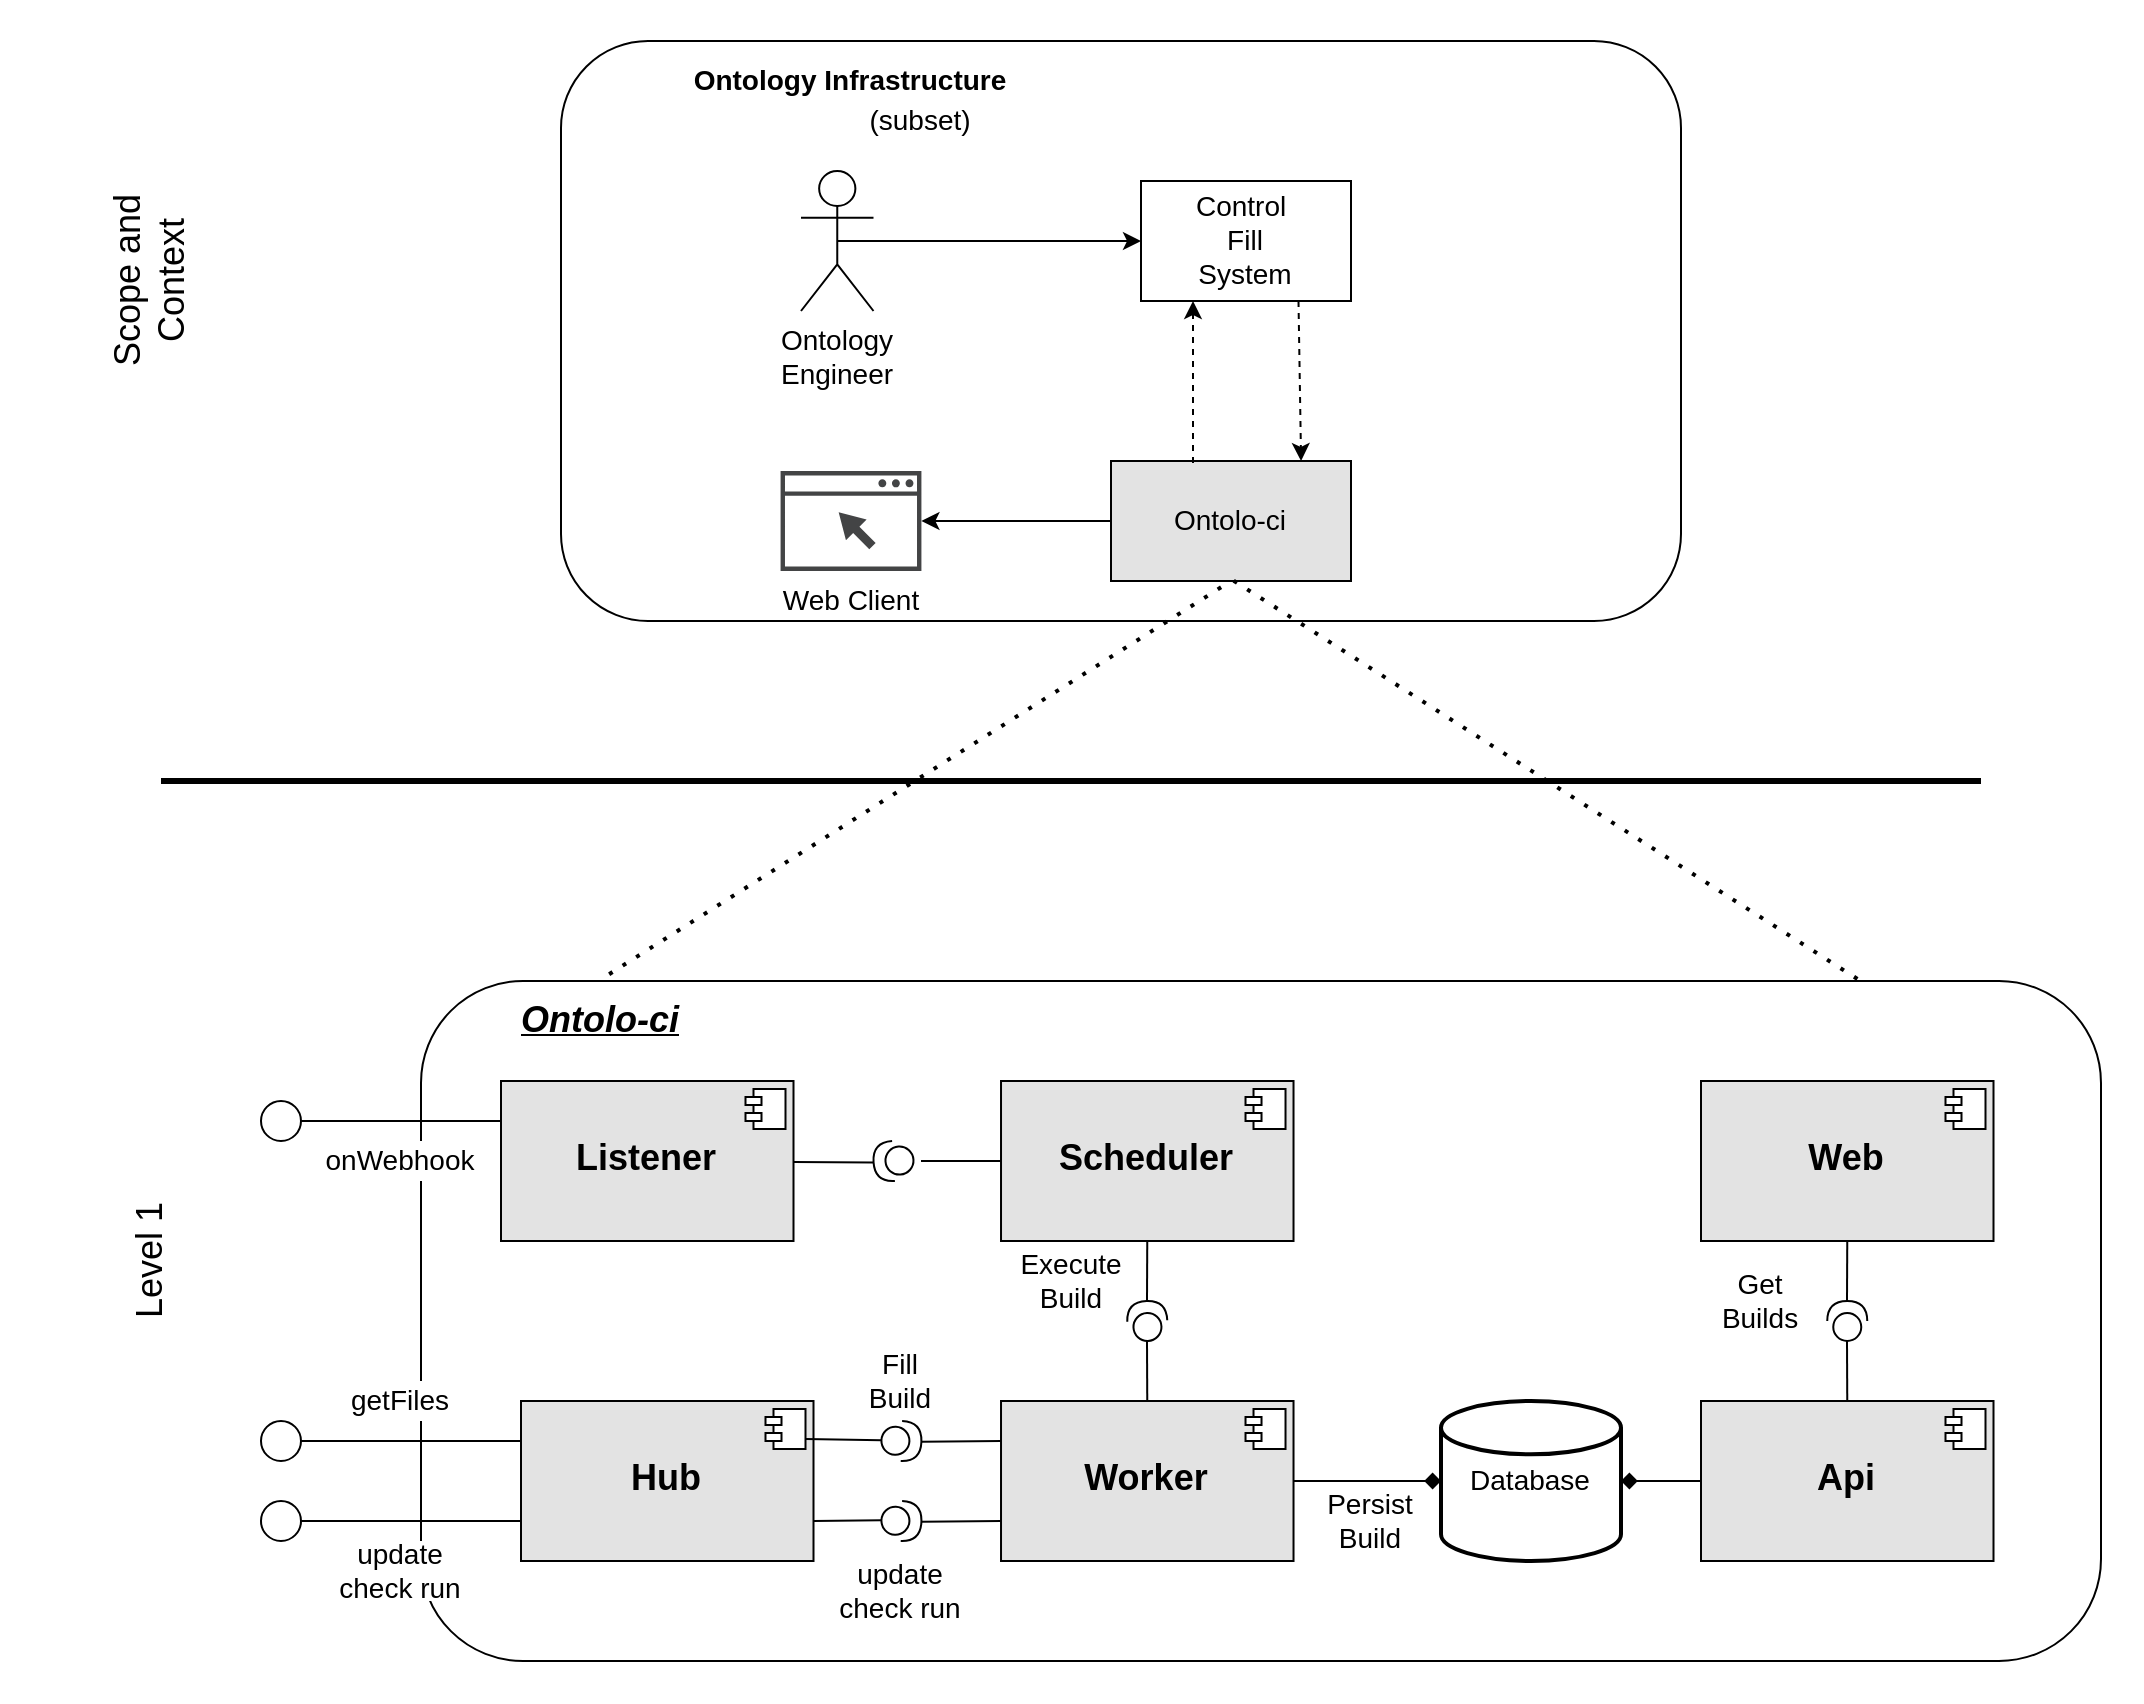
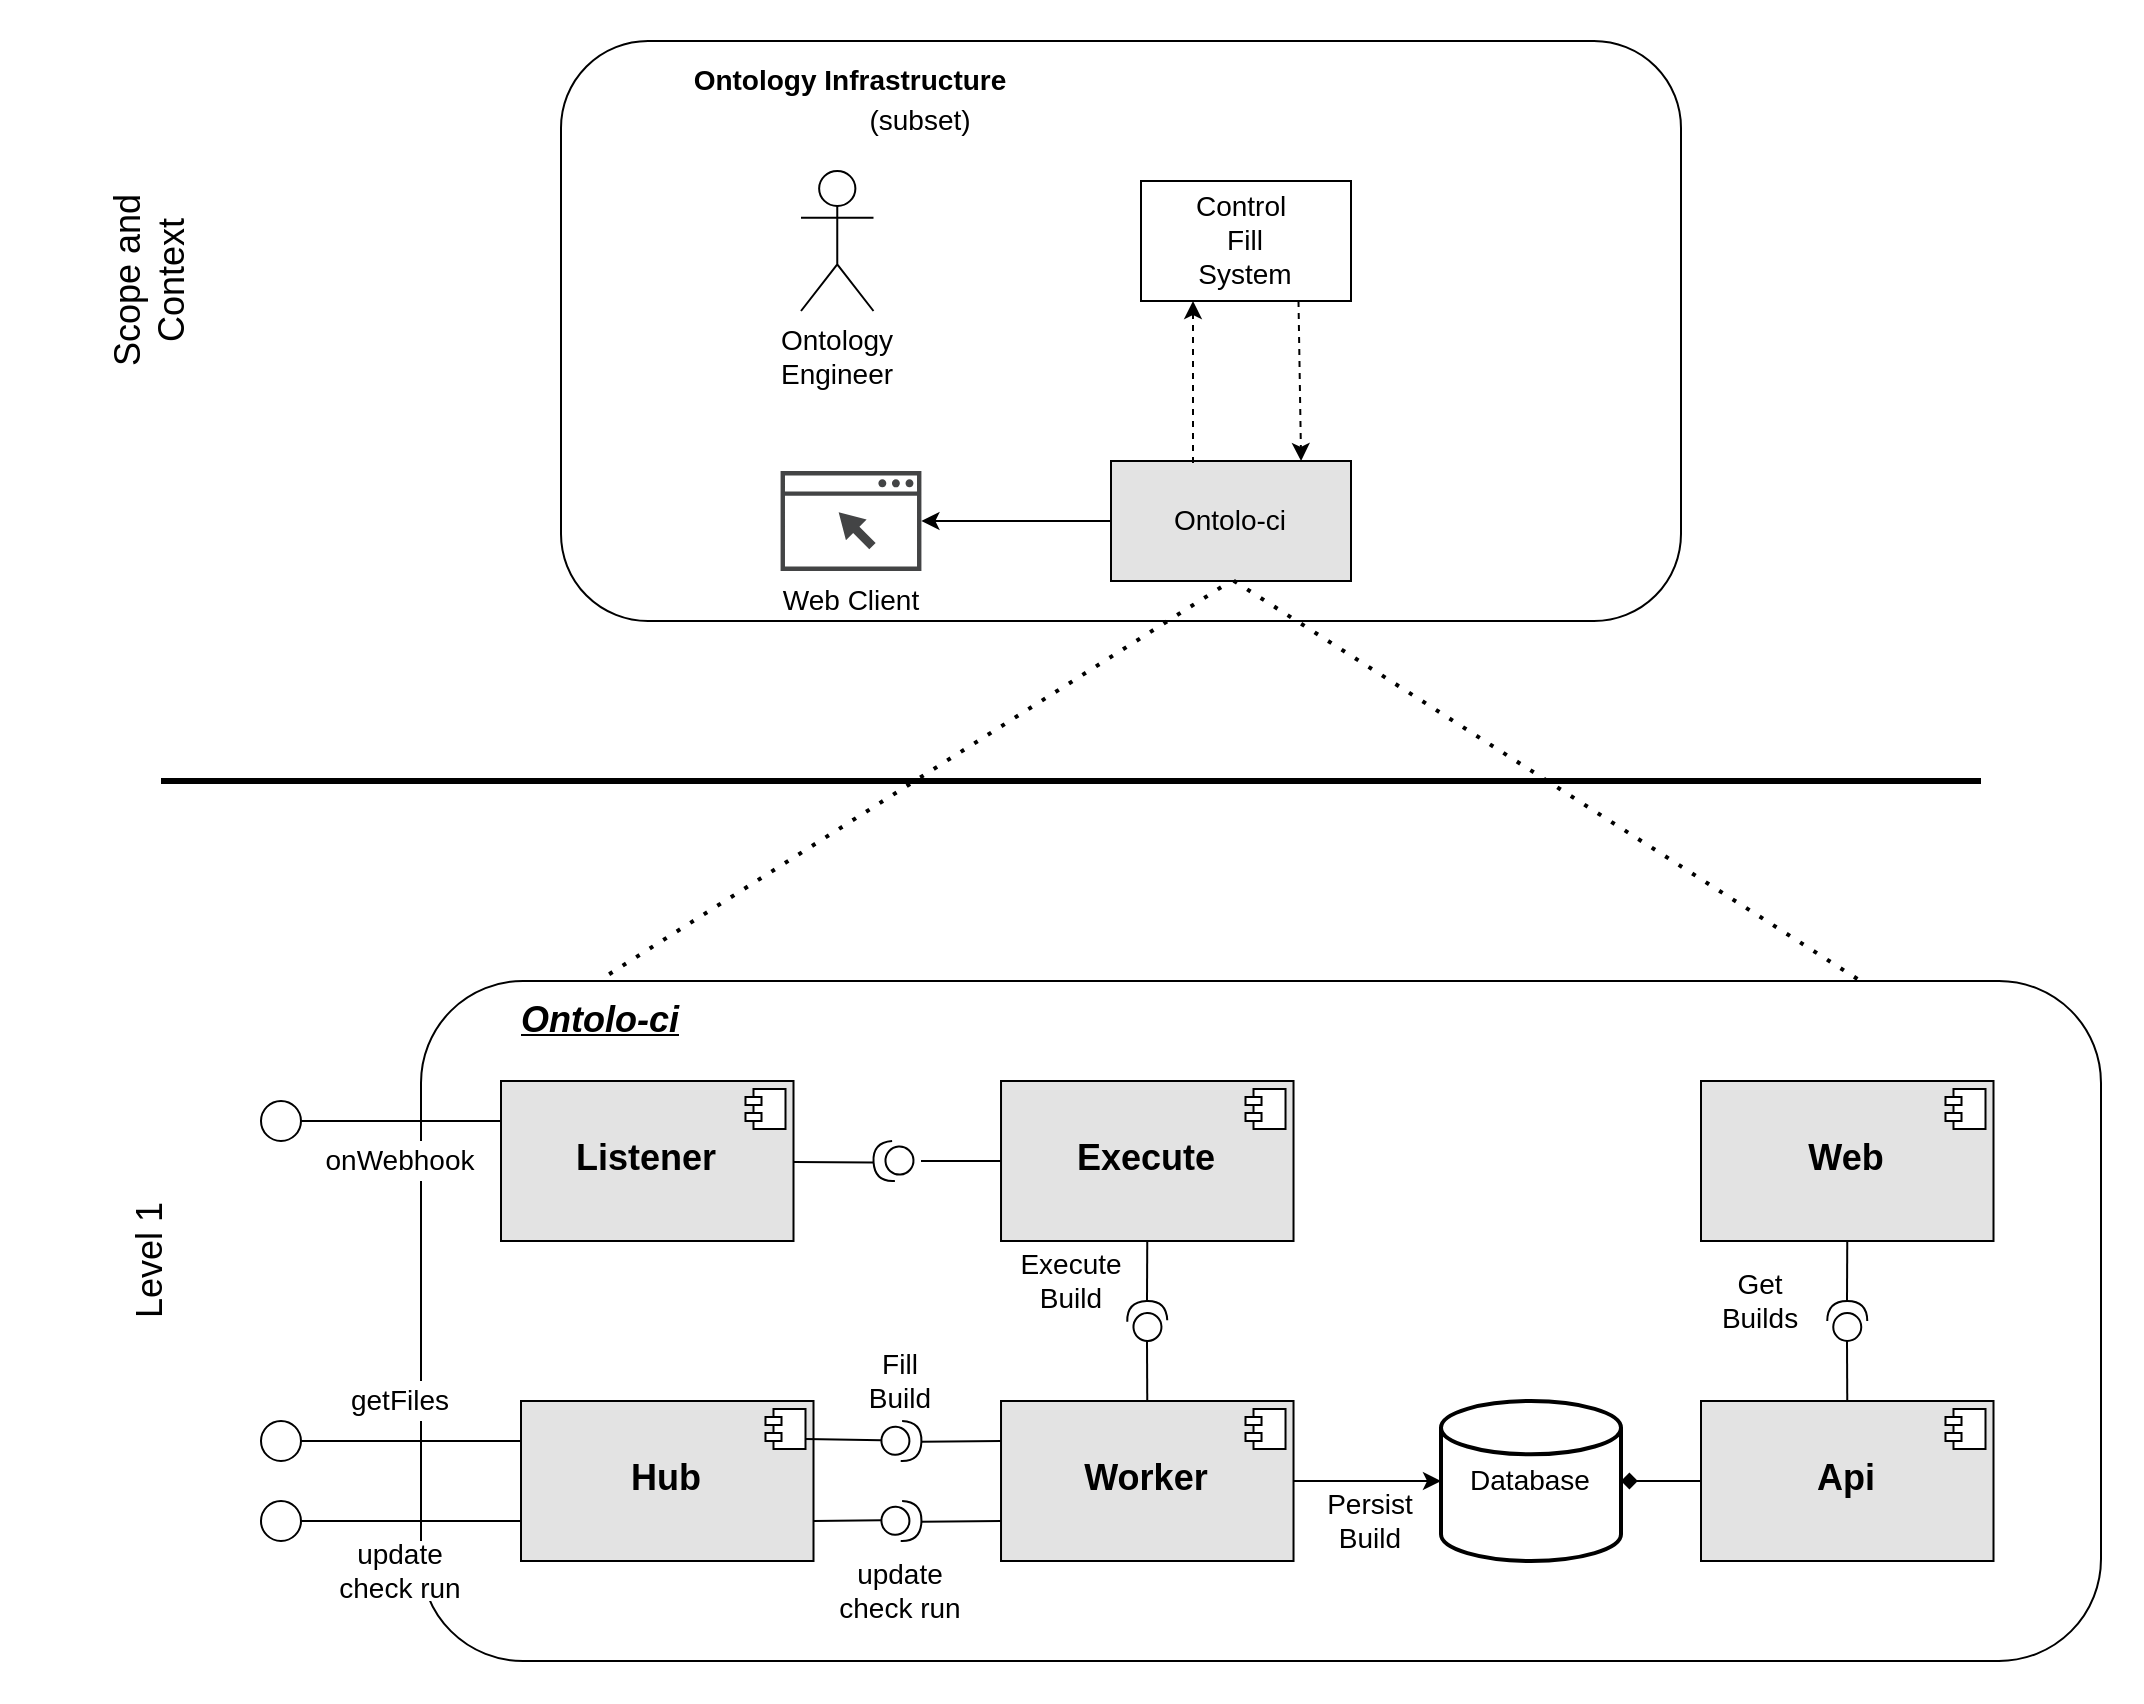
edge "Ontology Engineer" -> "Control FillSystem": removed
node "Scheduler": label "Scheduler" -> "Execute"
edge "Worker" -> "Database": arrowhead diamond -> classic
